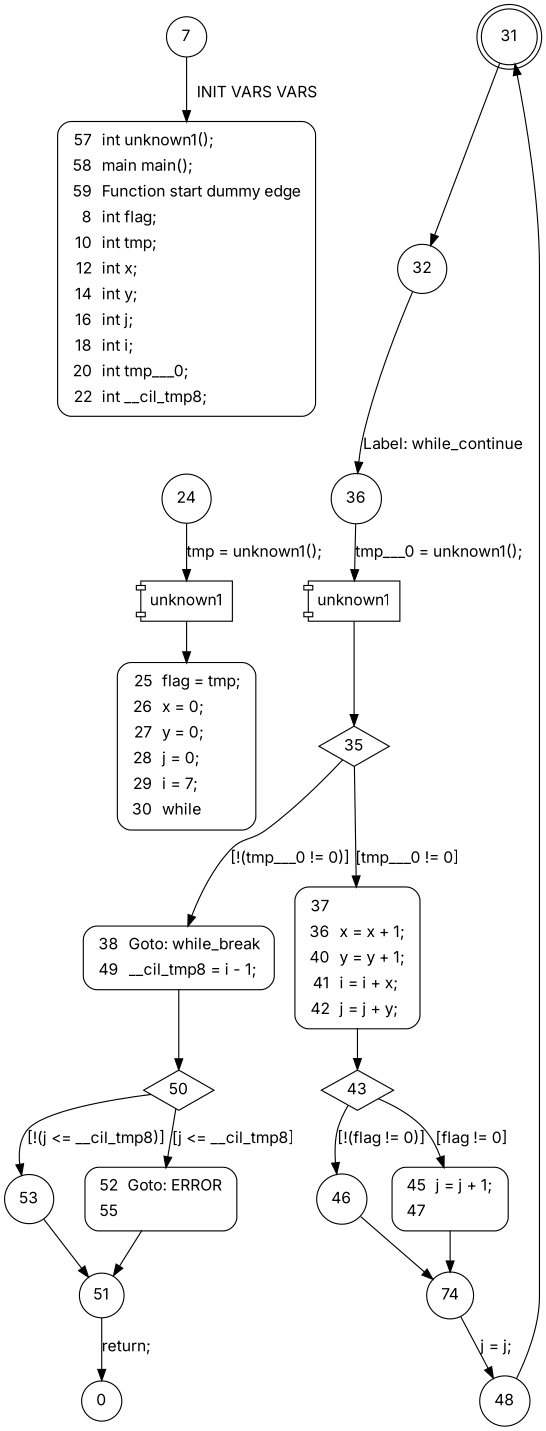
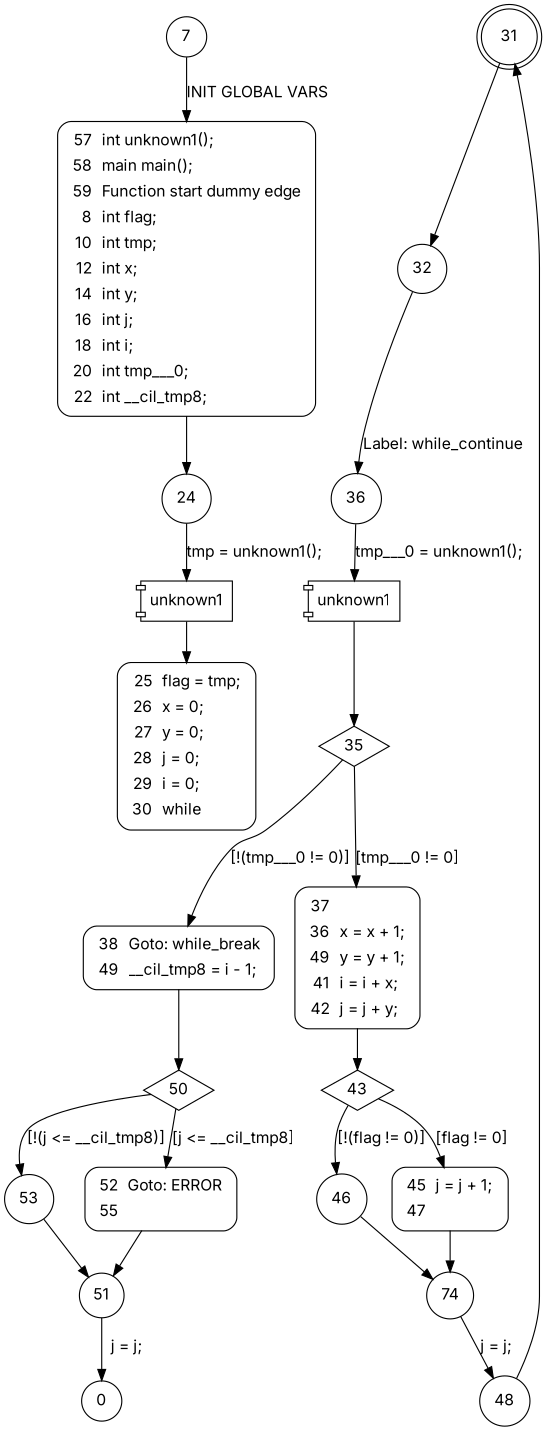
edge "7" -> "57": label "INIT VARS VARS" -> "INIT GLOBAL VARS"
edge "57" -> "24": added
node "25": text "i = 7;" -> "i = 0;"
node "37": text "40" -> "49"
edge "51" -> "0": label "return;" -> "j = j;"
